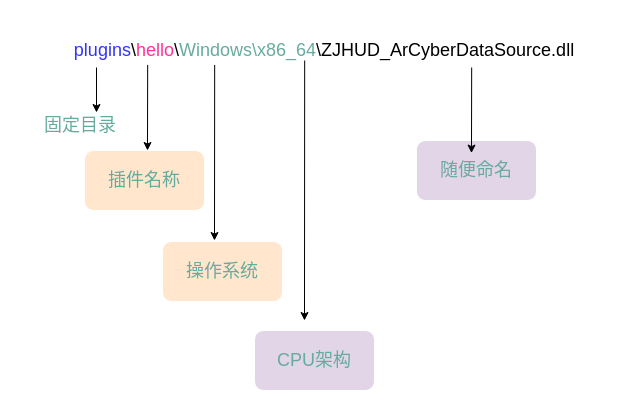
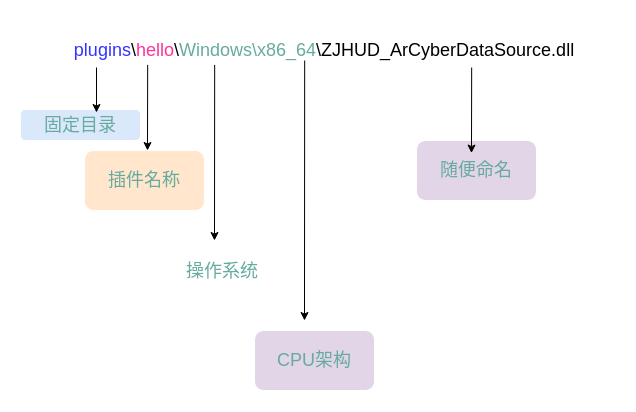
node "固定目录": fillcolor #ffffff -> #dae8fc
node "操作系统": fillcolor #ffe6cc -> #ffffff
